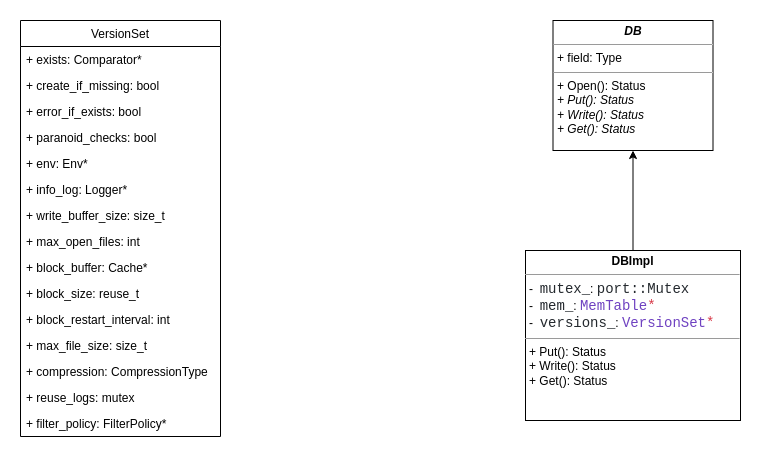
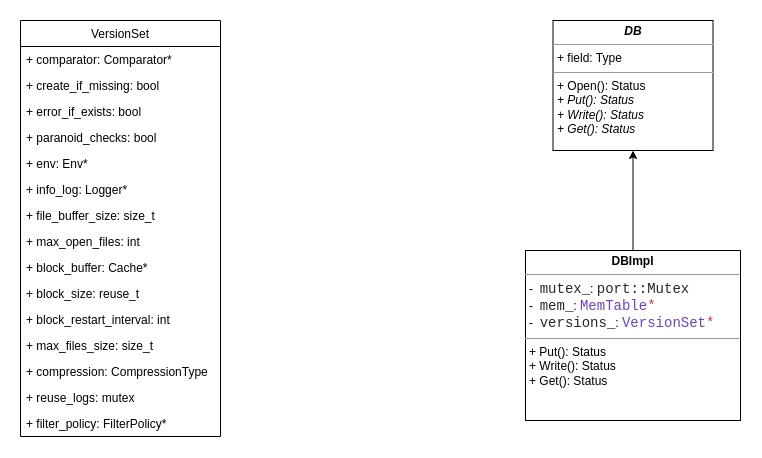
node "+ exists: Comparator*": label "+ exists: Comparator*" -> "+ comparator: Comparator*"
node "+ write_buffer_size: size_t": label "+ write_buffer_size: size_t" -> "+ file_buffer_size: size_t"
node "+ max_file_size: size_t": label "+ max_file_size: size_t" -> "+ max_files_size: size_t"
